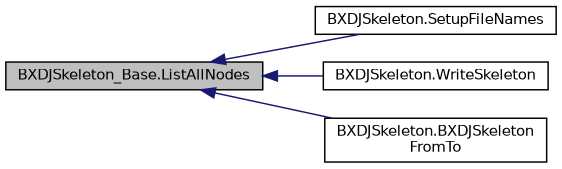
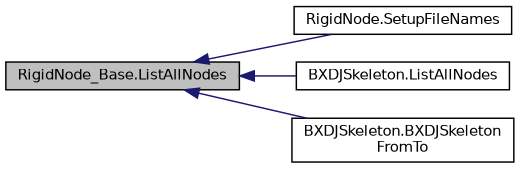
node "BXDJSkeleton.SetupFileNames": label "BXDJSkeleton.SetupFileNames" -> "RigidNode.SetupFileNames"
node "BXDJSkeleton_Base.ListAllNodes": label "BXDJSkeleton_Base.ListAllNodes" -> "RigidNode_Base.ListAllNodes"
node "BXDJSkeleton.WriteSkeleton": label "BXDJSkeleton.WriteSkeleton" -> "BXDJSkeleton.ListAllNodes"
